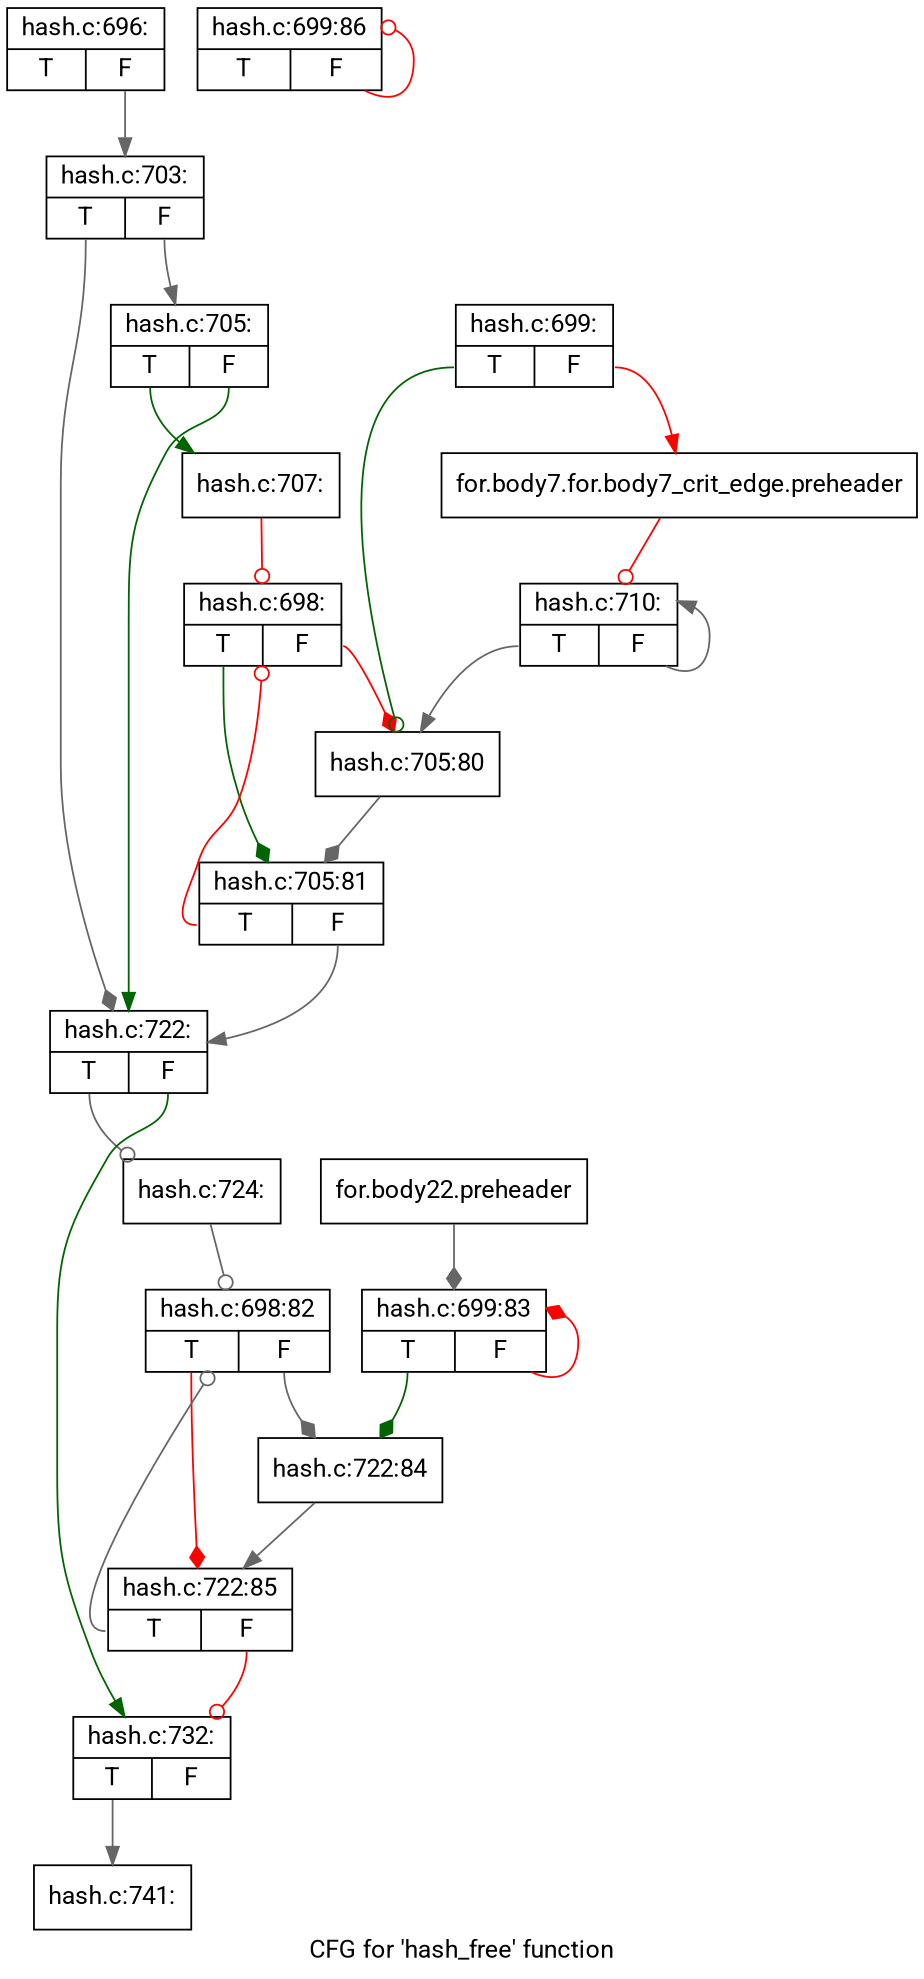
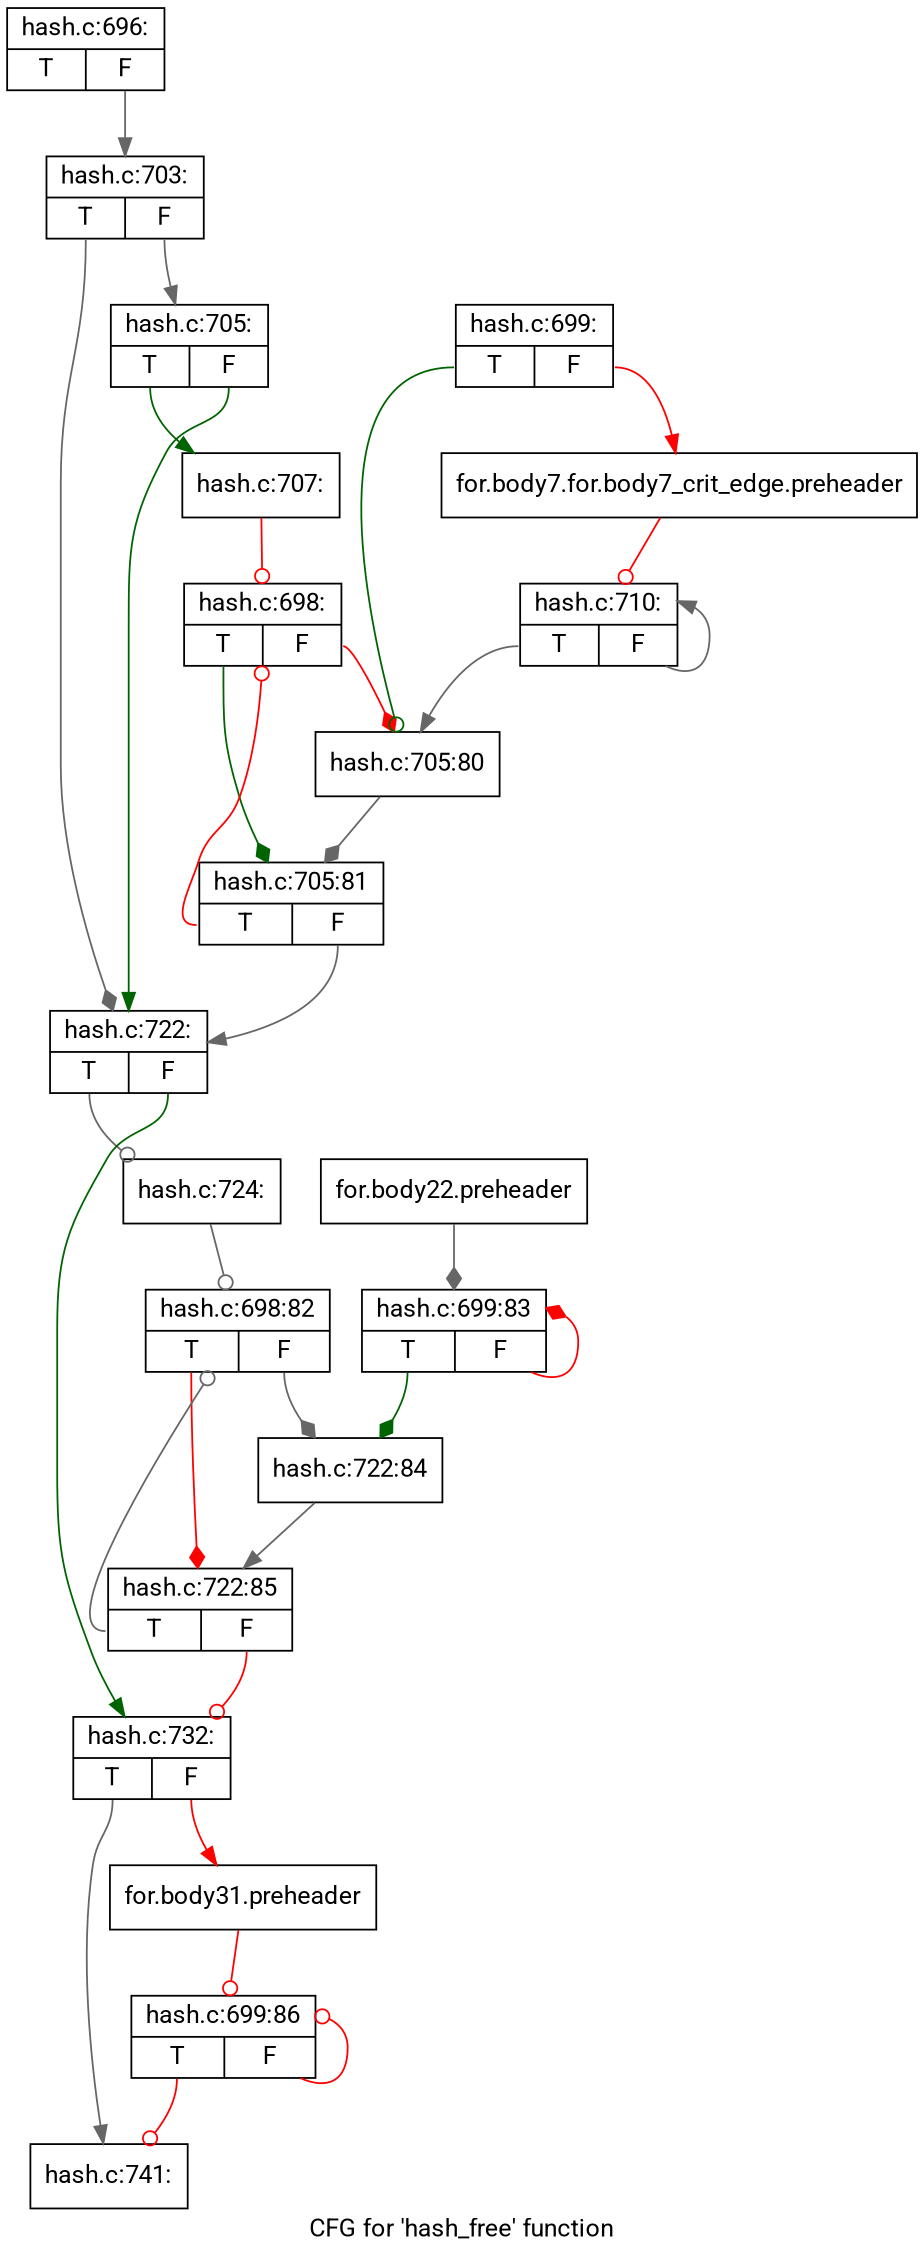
node "for.body31.preheader": added
edge "hash.c:699:86" -> "hash.c:741:": added
